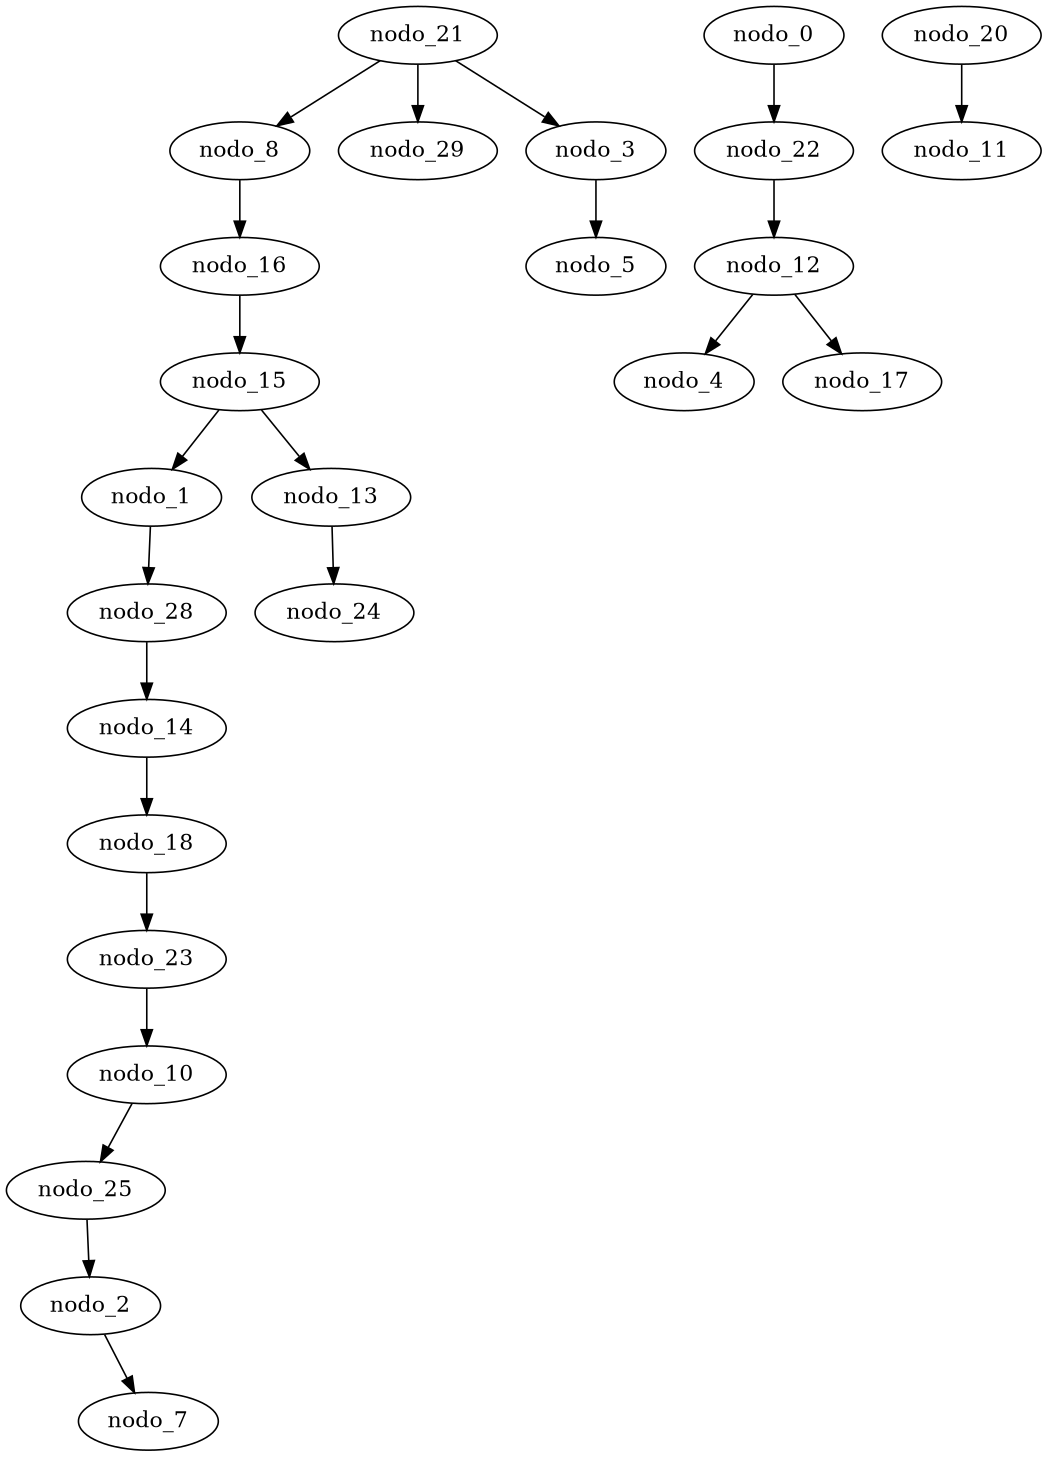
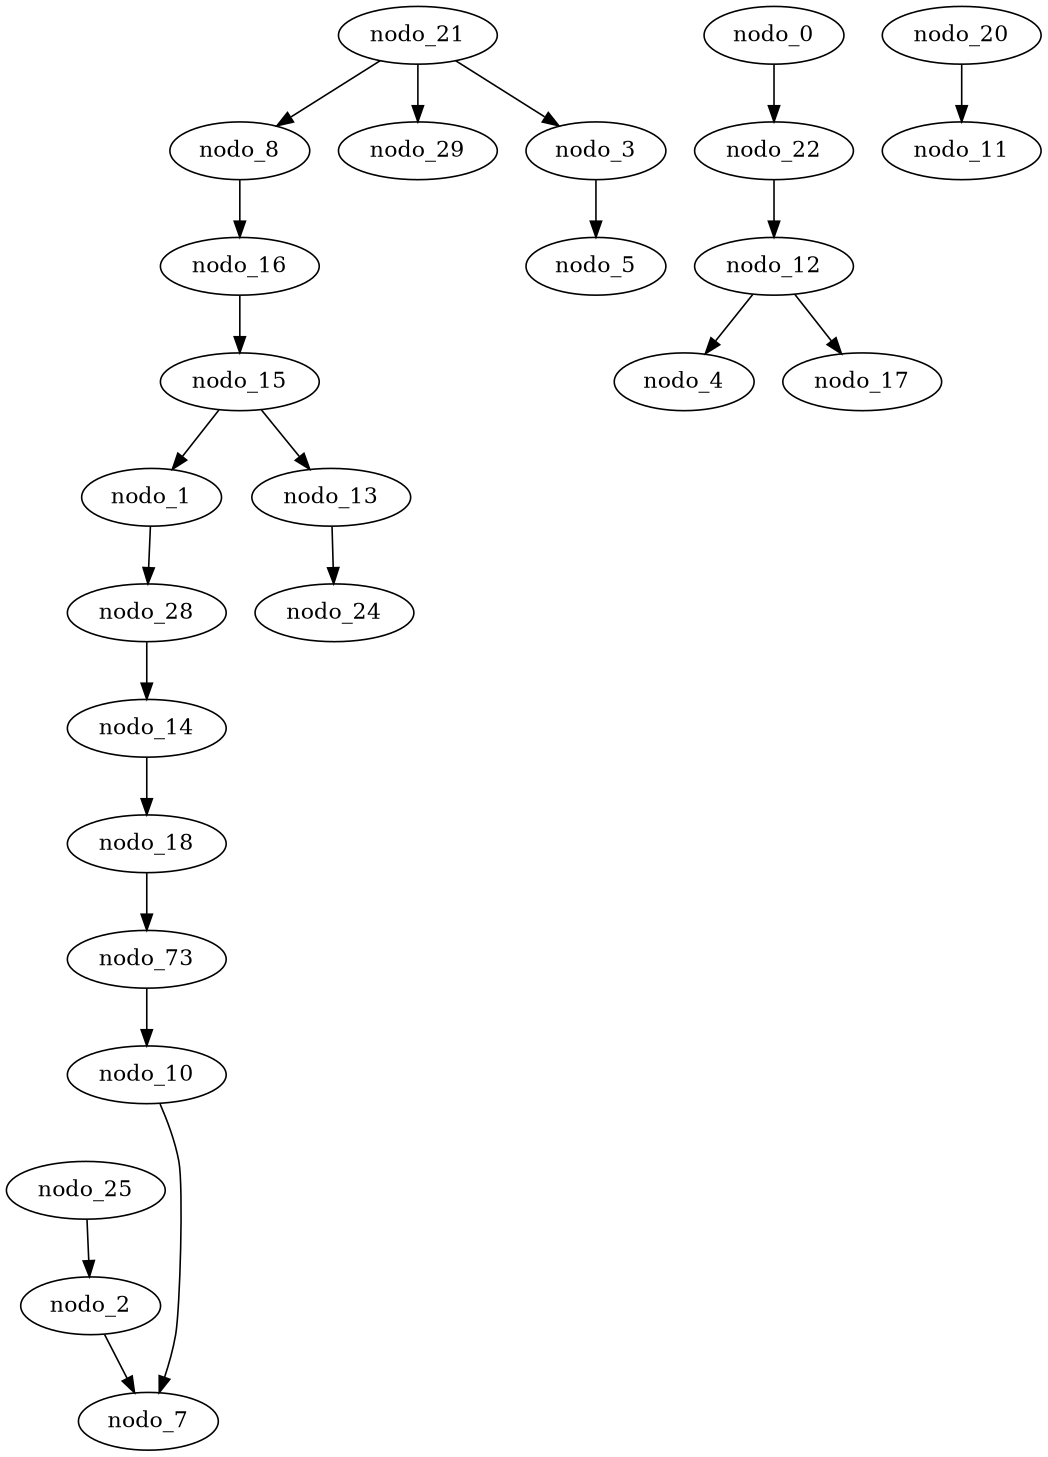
node "nodo_23": label "nodo_23" -> "nodo_73"
edge "nodo_10" -> "nodo_25": now "nodo_10" -> "nodo_7"
